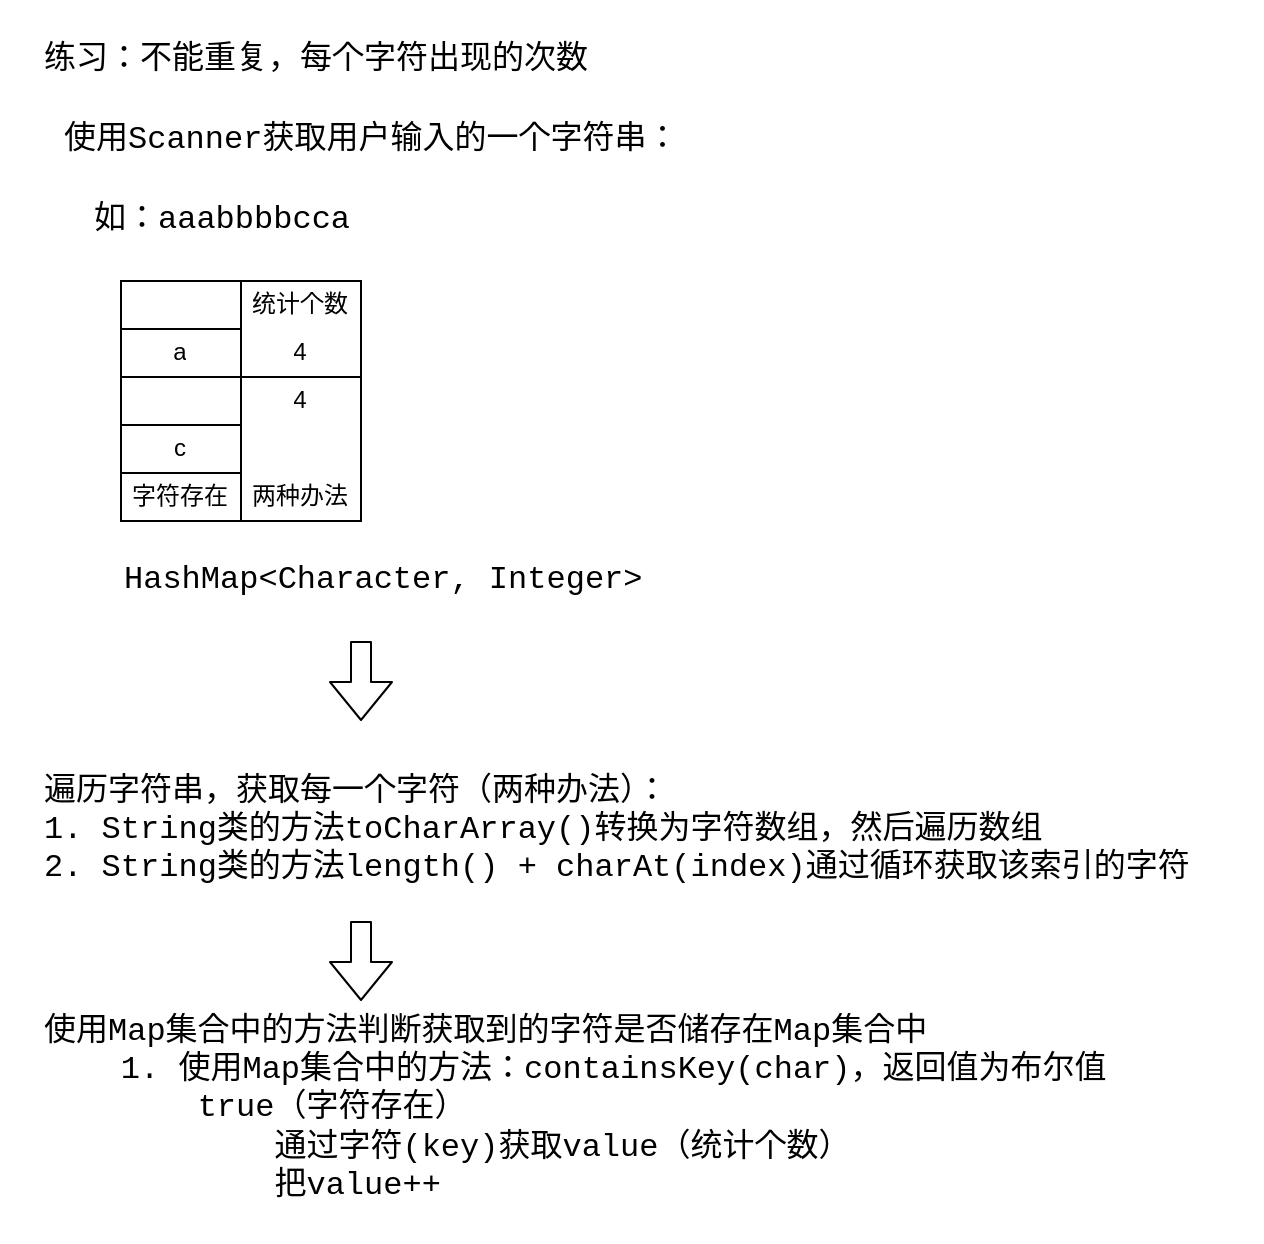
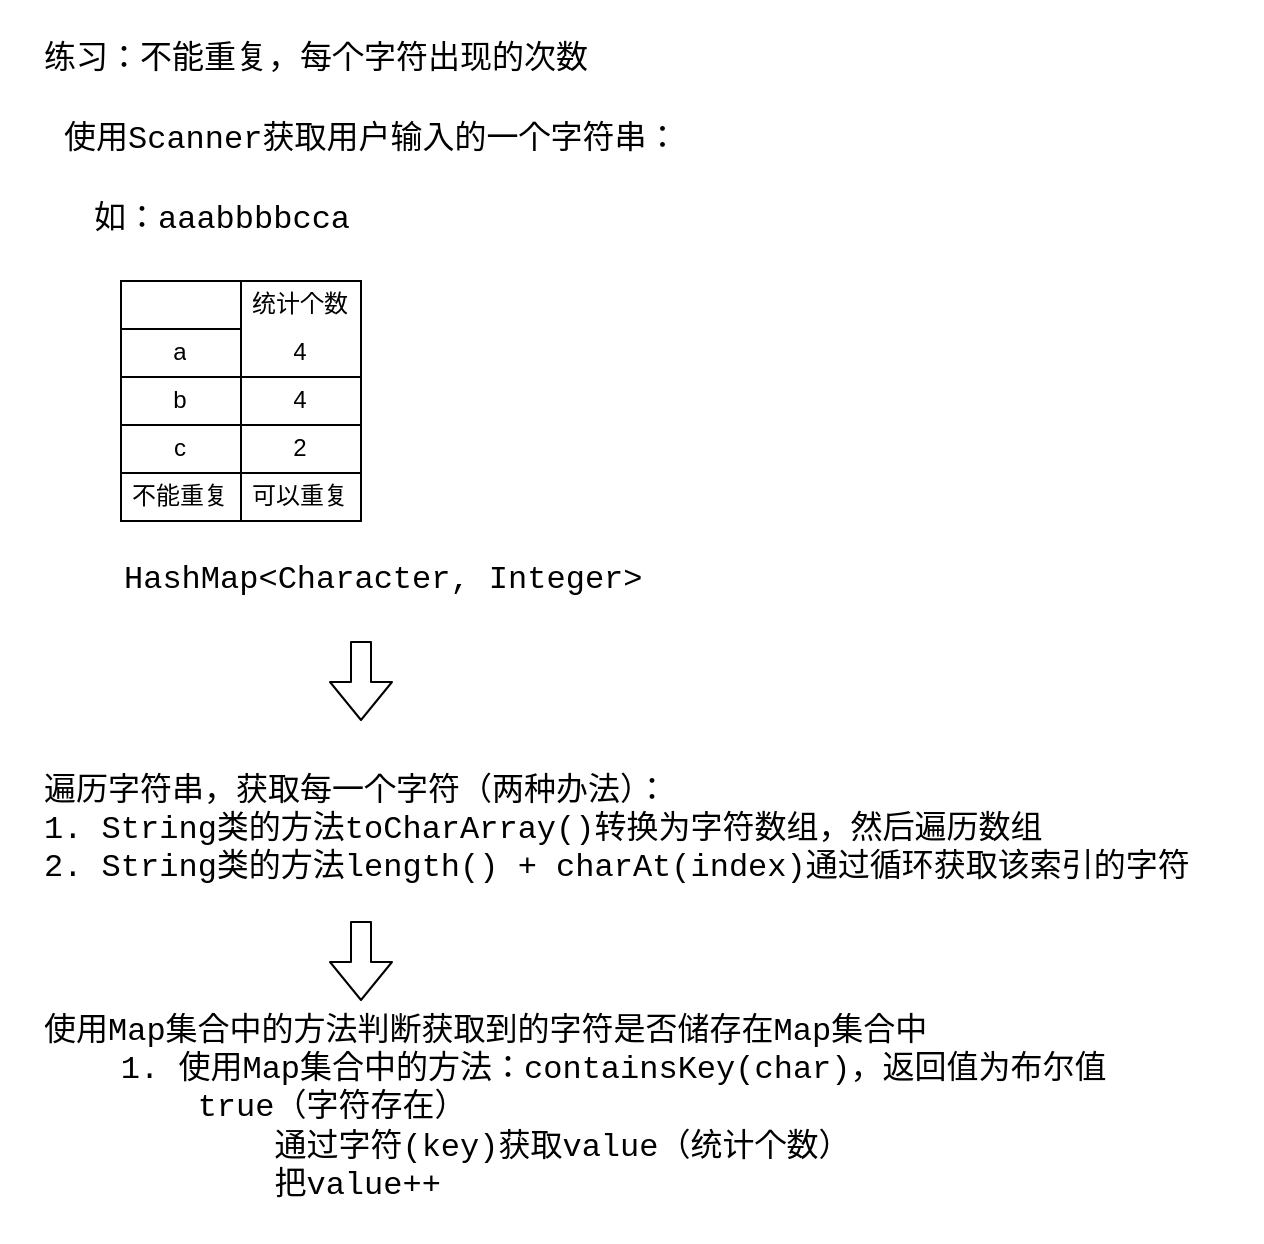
node "b": added
node "2": added
node "字符存在": label "字符存在" -> "不能重复"
node "两种办法": label "两种办法" -> "可以重复"
